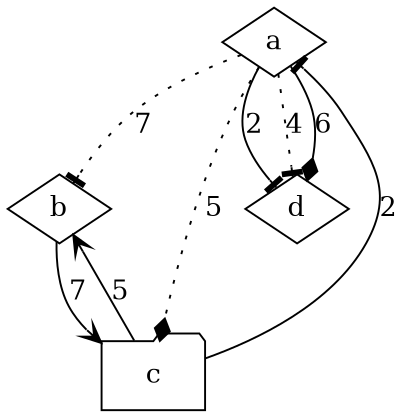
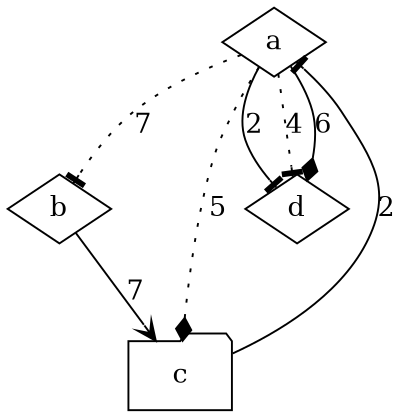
edge "c" -> "b": removed, label "5"
